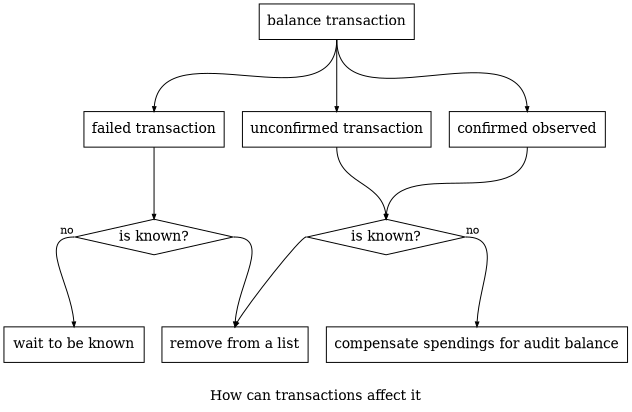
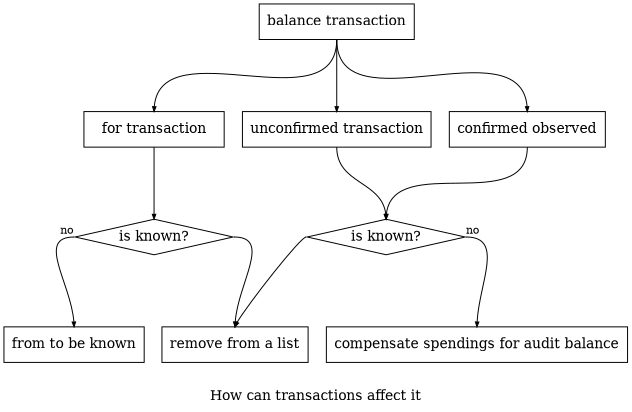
node "failed transaction": label "failed transaction" -> "for transaction"
node "wait to be known": label "wait to be known" -> "from to be known"
